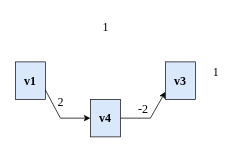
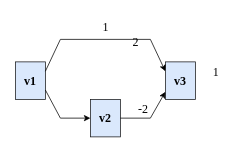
edge "v1" -> "v3": added
node "2": moved (60, 102) -> (135, 42)
node "v4": label "v4" -> "v2"
